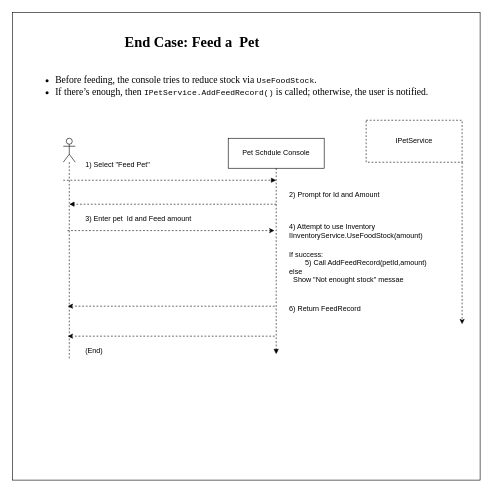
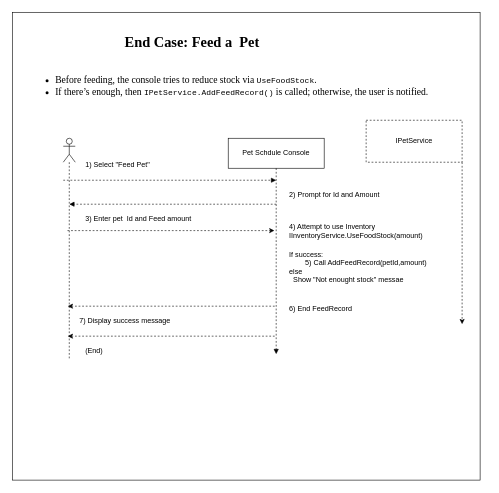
node "6) Return FeedRecord": label "6) Return FeedRecord" -> "6) End FeedRecord"
node "7) Display success message": added
